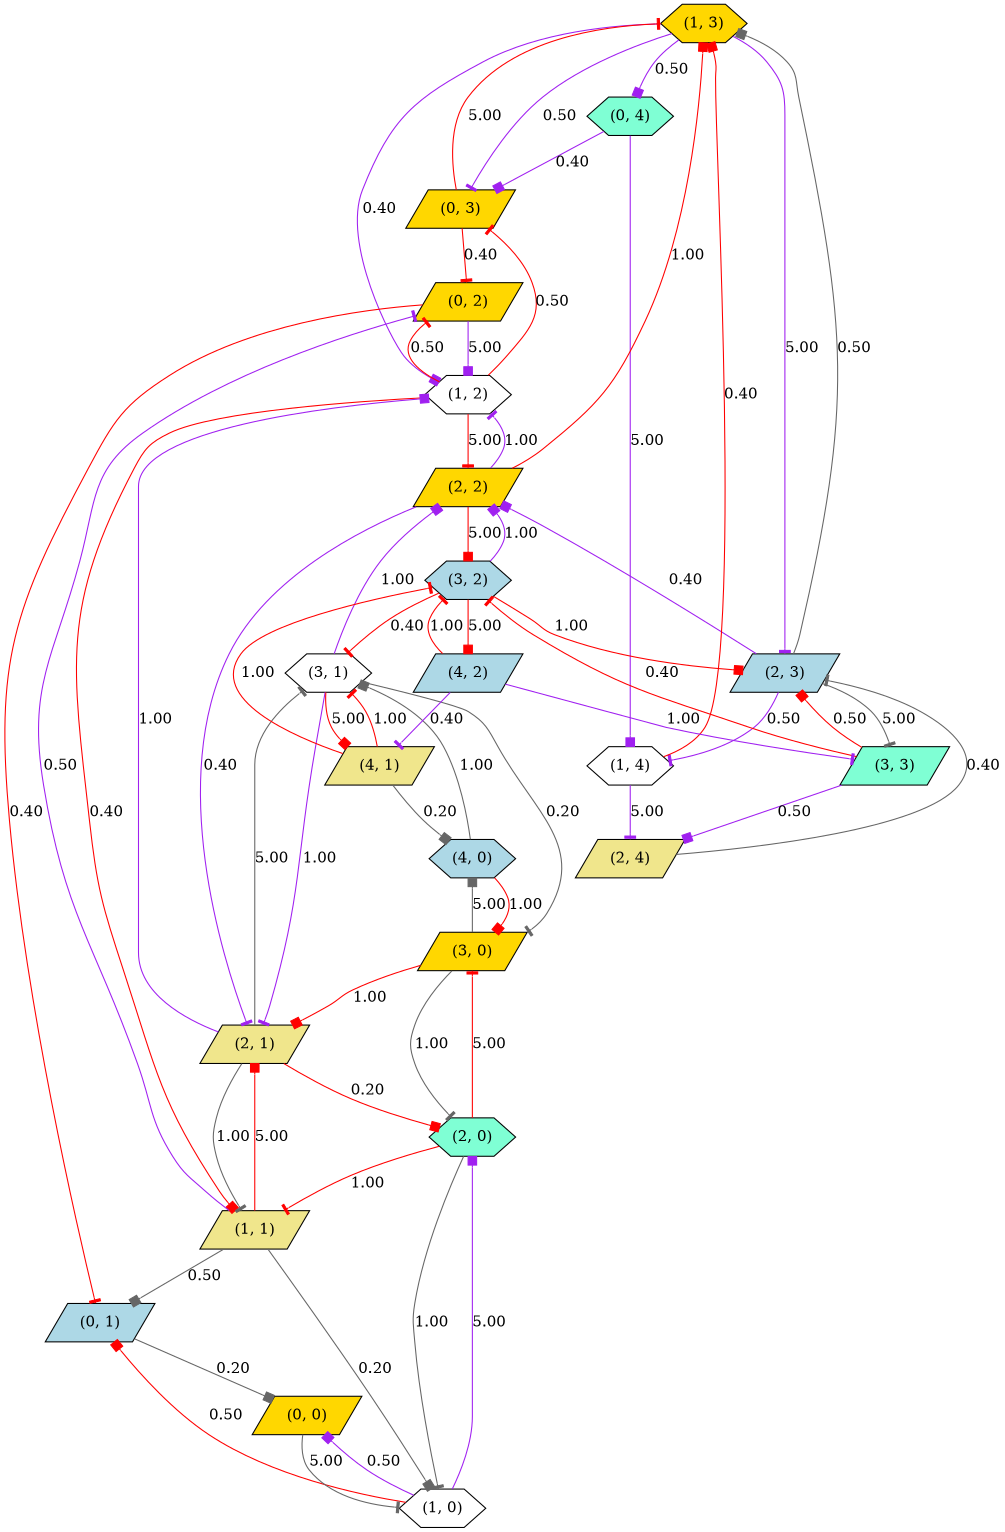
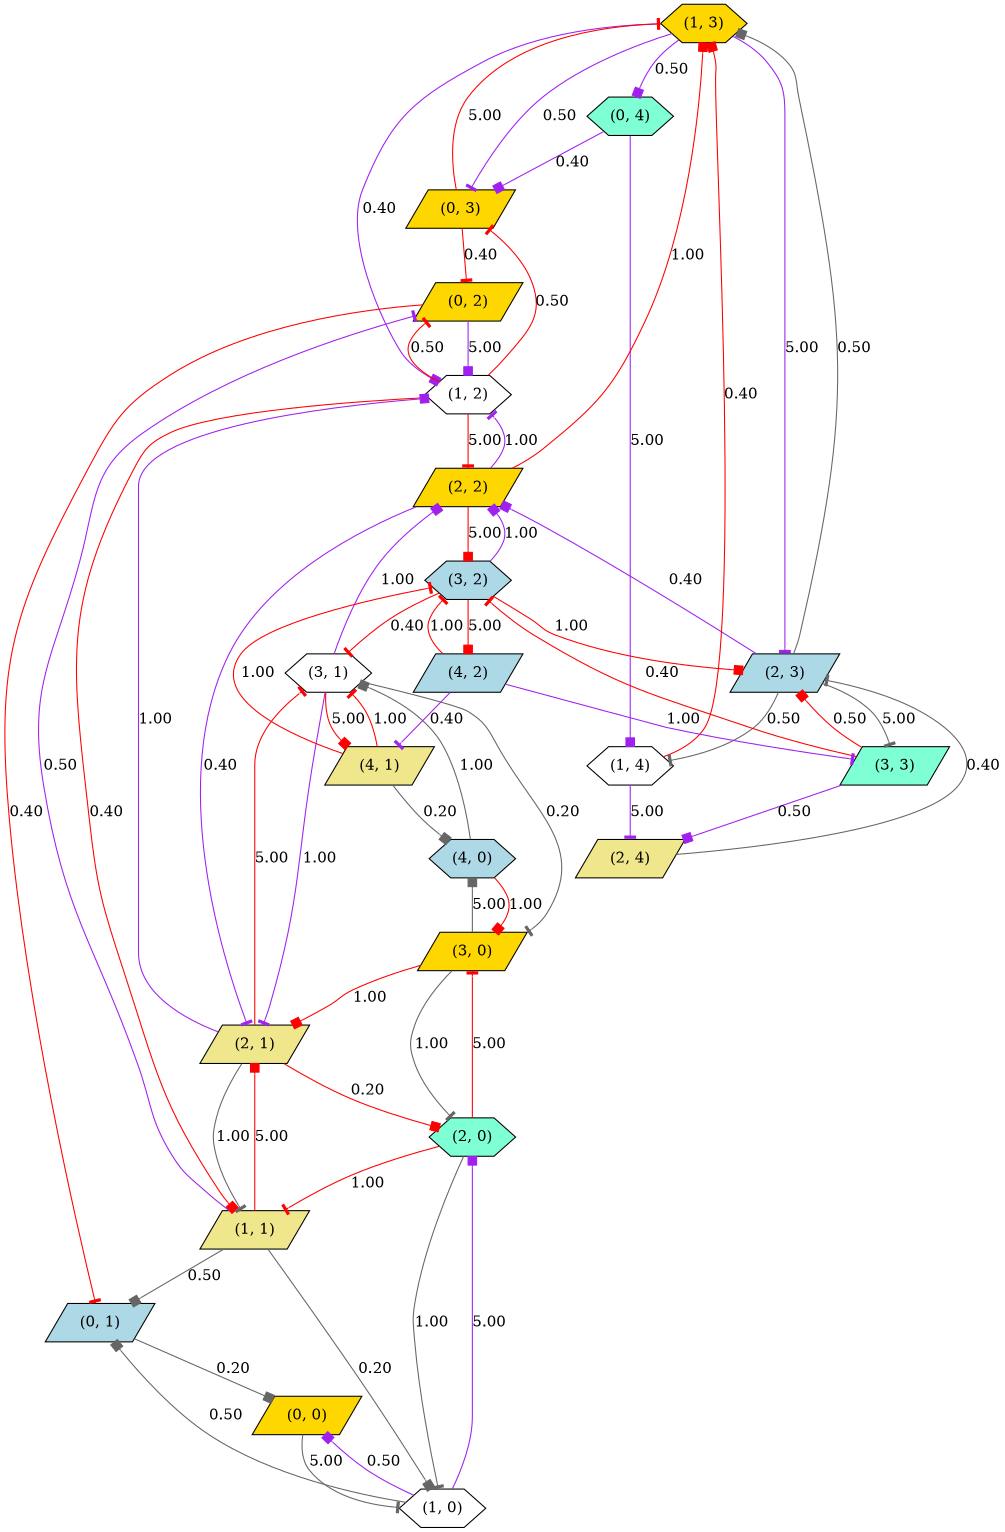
edge "(2, 3)" -> "(1, 4)": color purple -> gray40
edge "(2, 1)" -> "(3, 1)": color gray40 -> red
edge "(1, 0)" -> "(0, 1)": color red -> gray40
